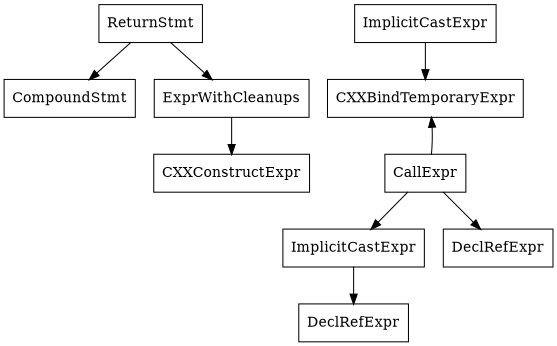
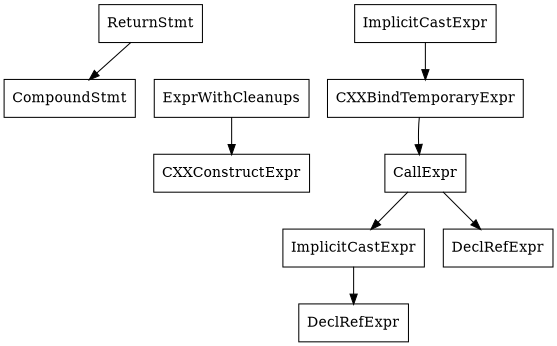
edge "ReturnStmt" -> "ExprWithCleanups": removed
edge "CallExpr" -> "CXXBindTemporaryExpr": reversed
